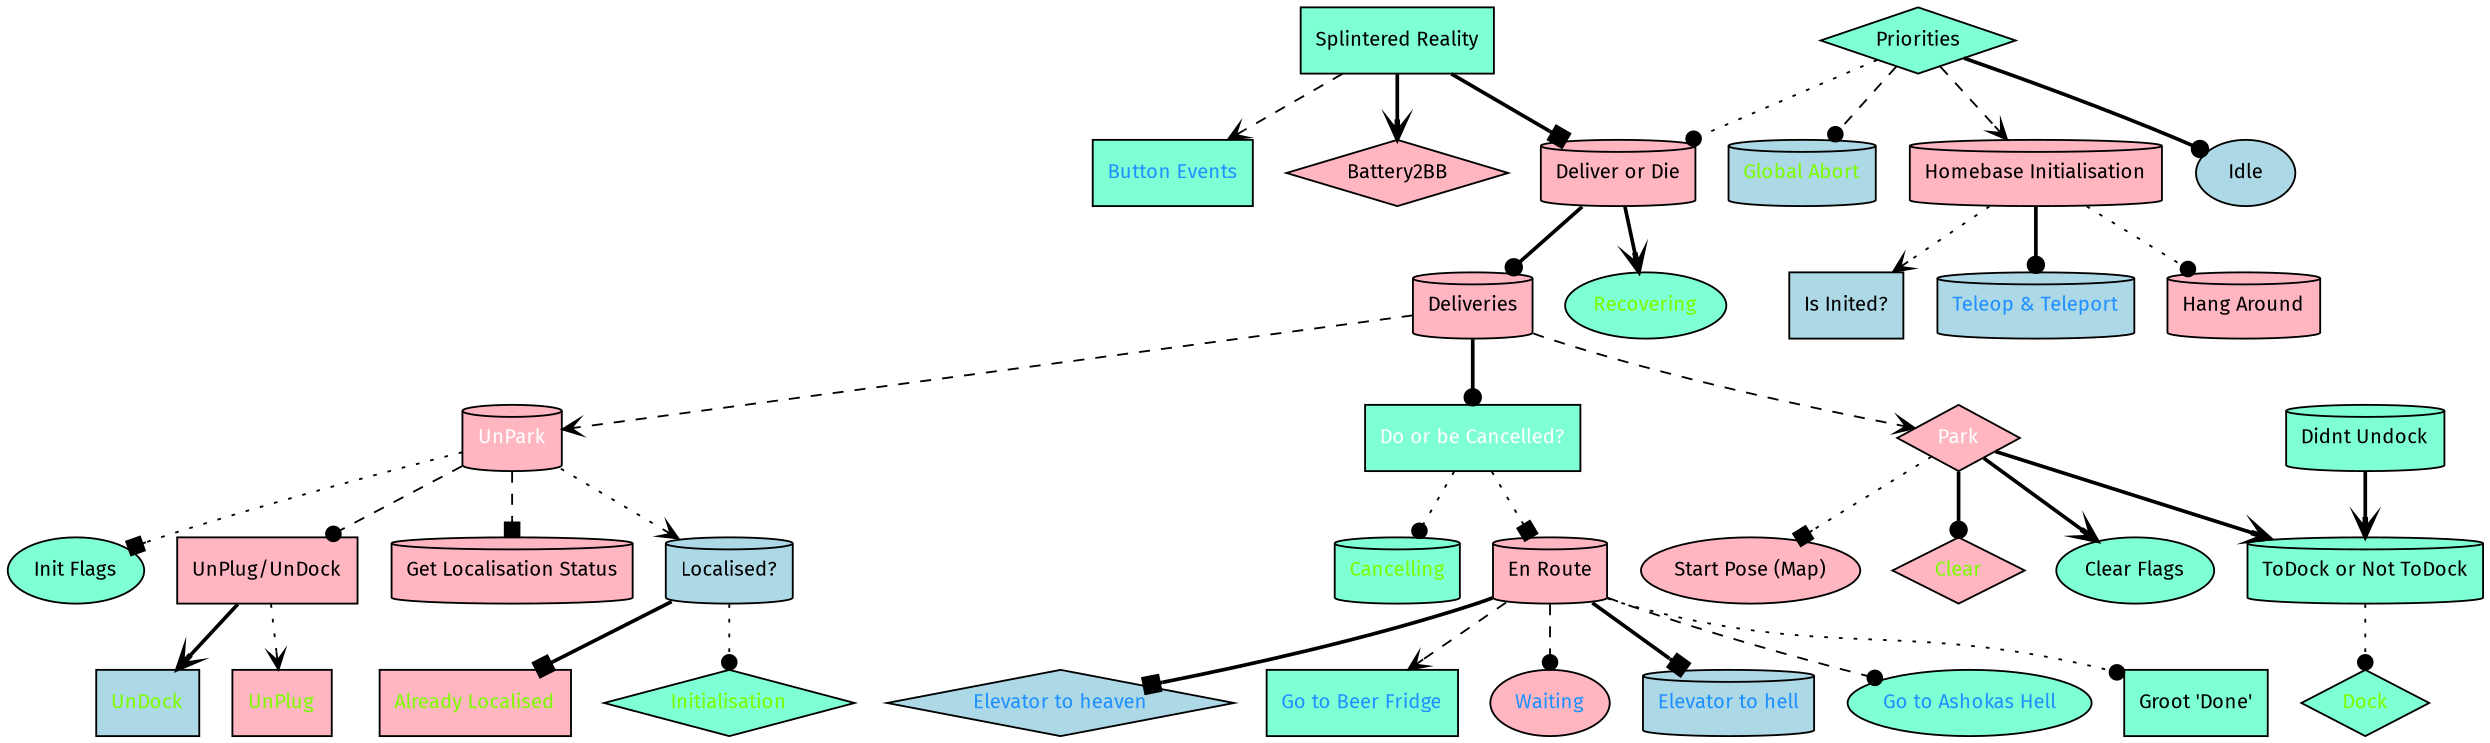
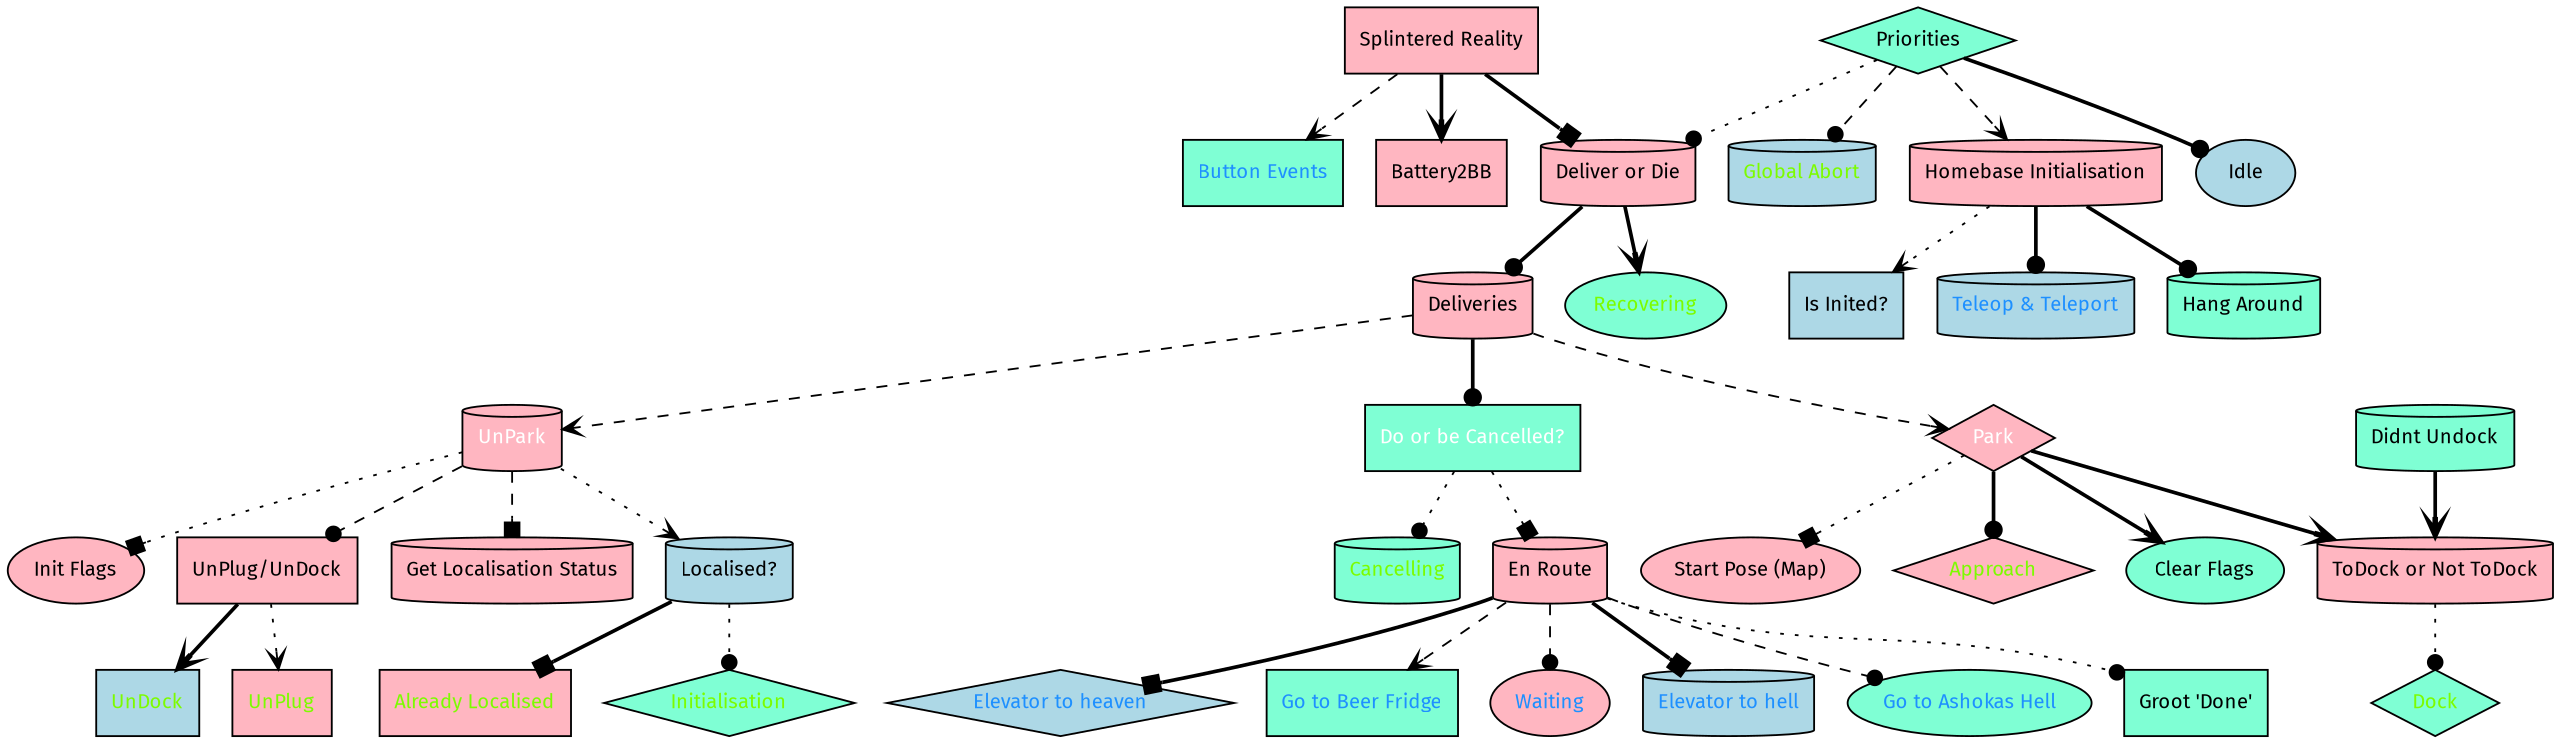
node "Splintered Reality": fillcolor aquamarine -> lightpink
node "Battery2BB": shape diamond -> box
edge "Homebase Initialisation" -> "Hang Around": style dotted -> bold
node "Hang Around": fillcolor lightpink -> aquamarine
node "Init Flags": fillcolor aquamarine -> lightpink
node "Clear": label "Clear" -> "Approach"
node "ToDock or Not ToDock": fillcolor aquamarine -> lightpink
